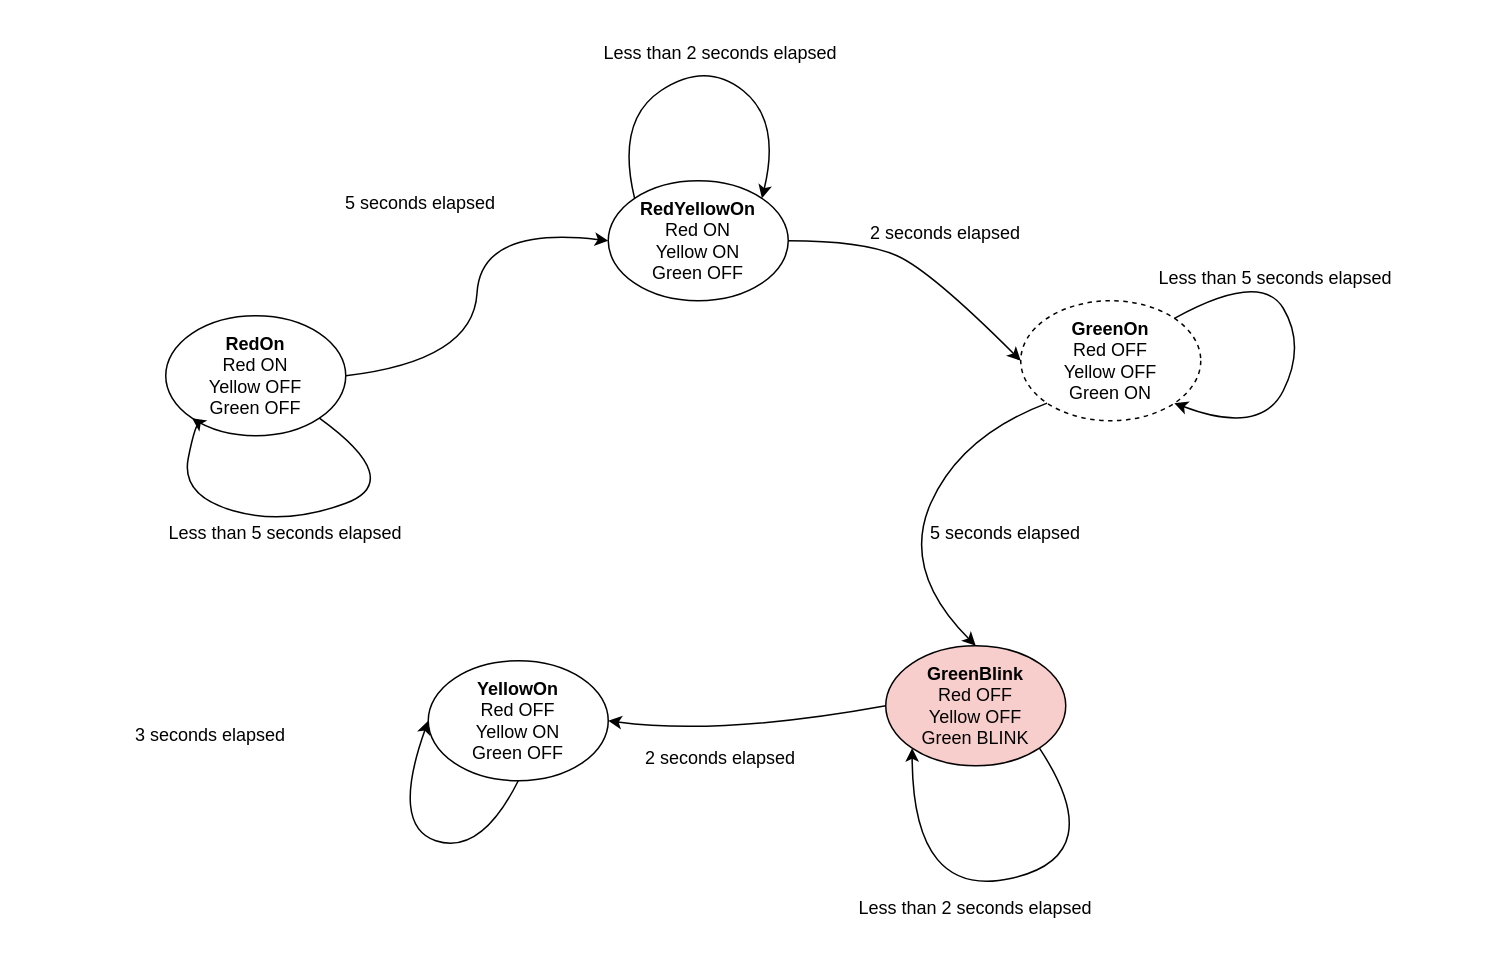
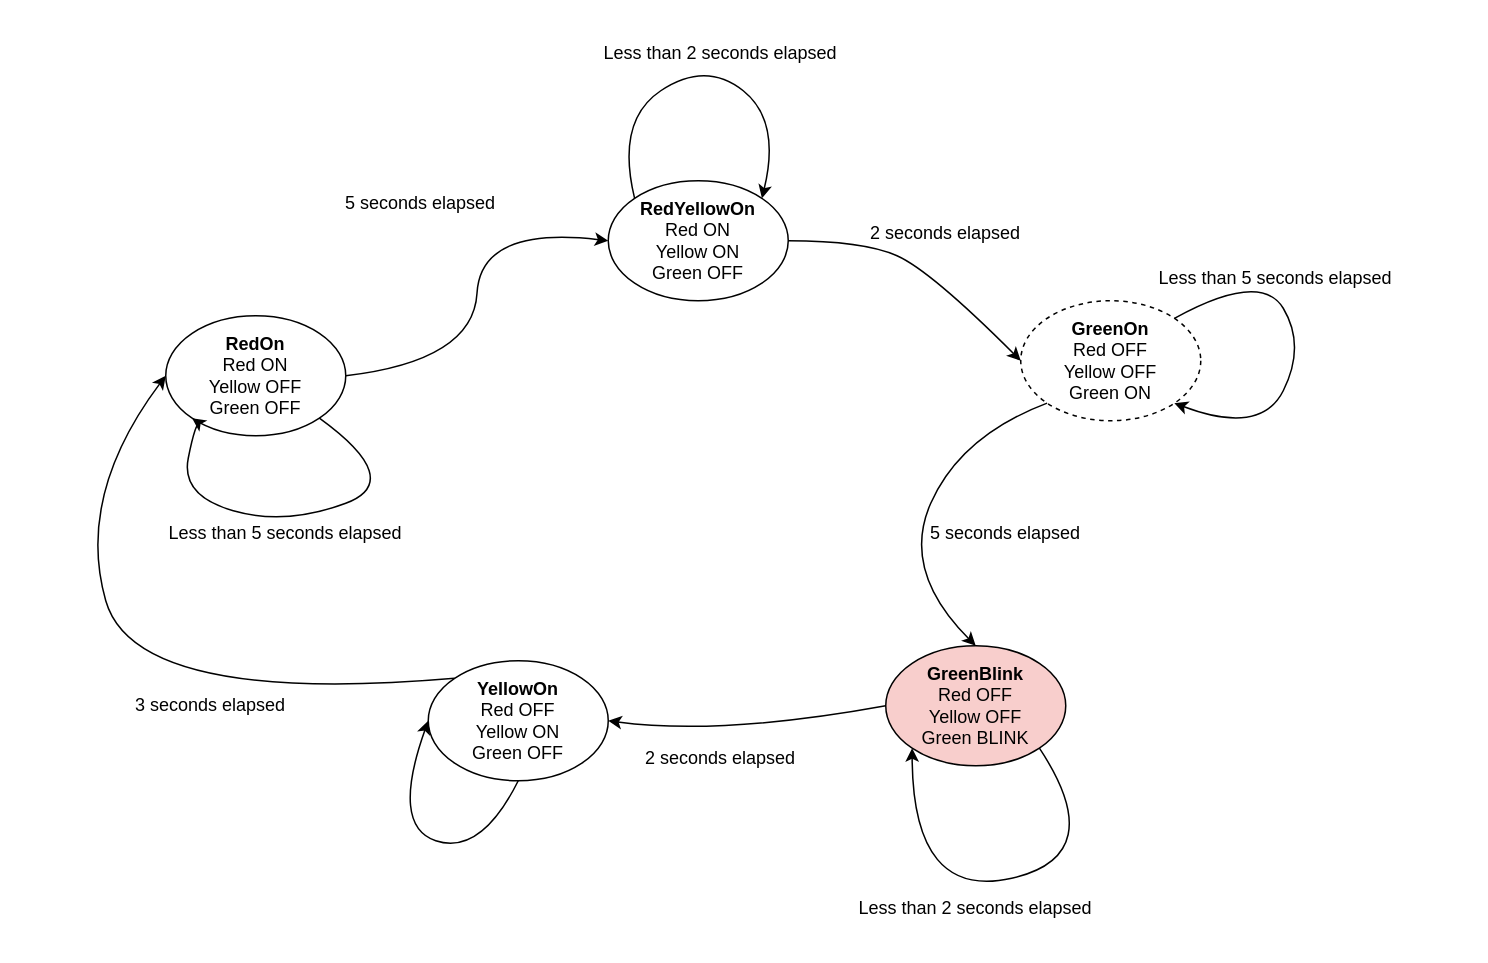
edge "YellowOn Red OFF Yellow ON Green OFF" -> "RedOn Red ON Yellow OFF Green OFF": added
node "3 seconds elapsed": moved (211, 736) -> (211, 706)
